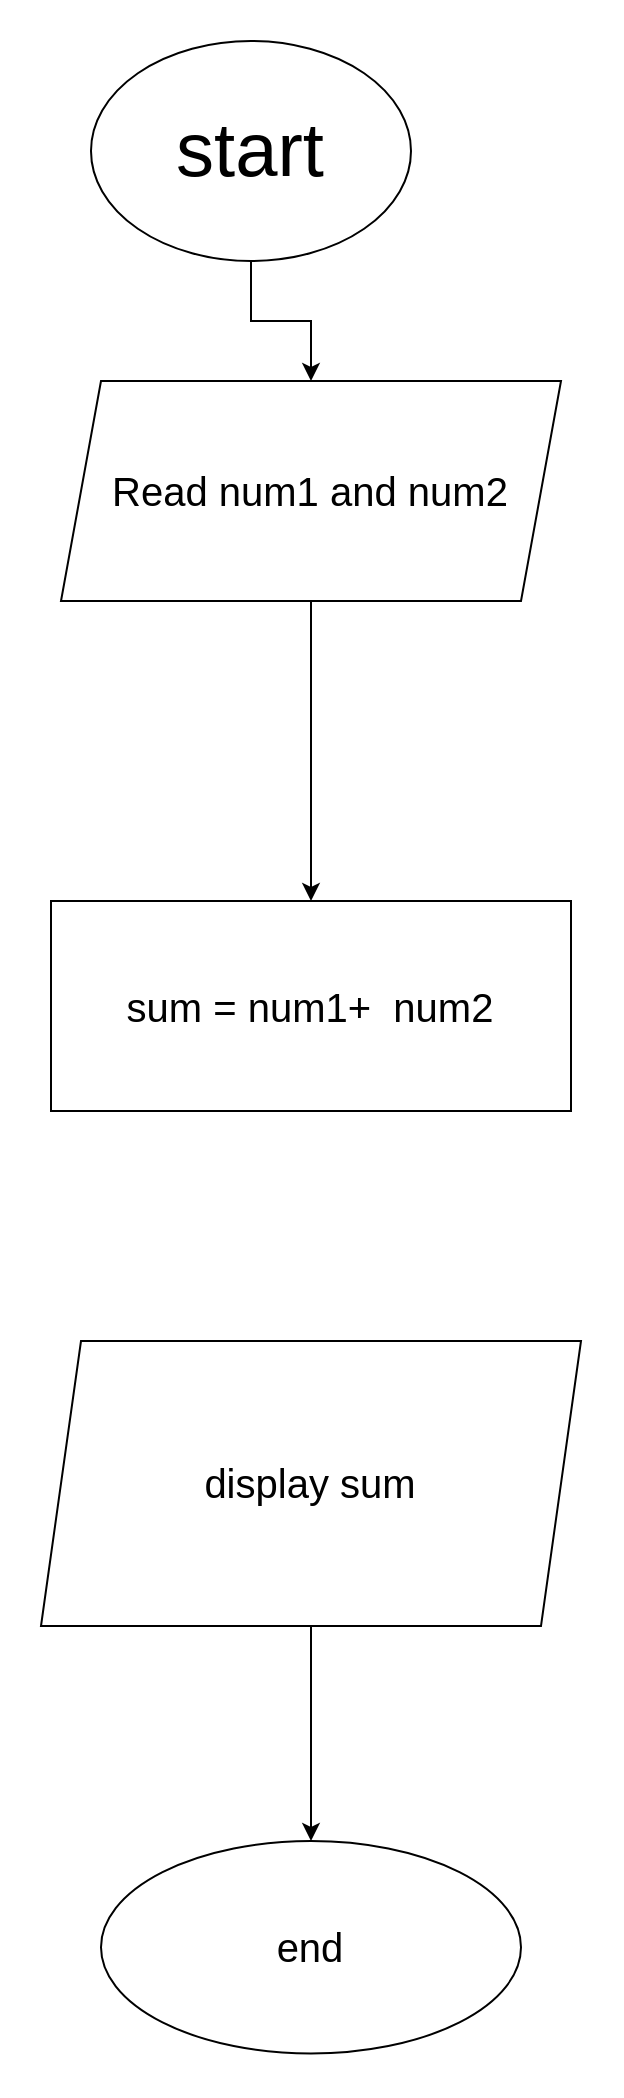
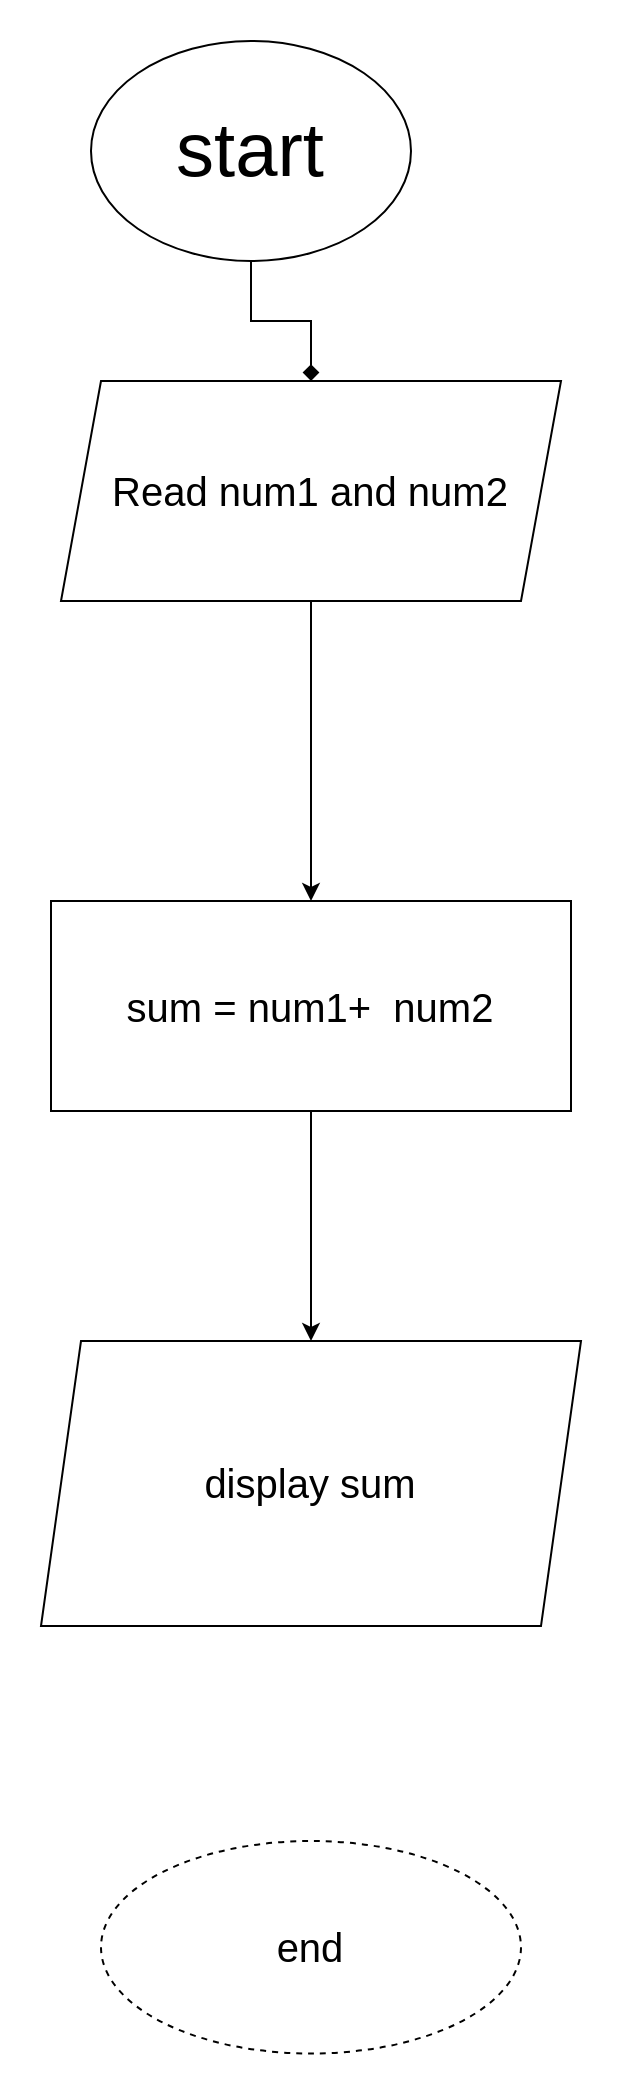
edge "start" -> "Read num1 and num2": arrowhead classic -> diamond
edge "sum = num1+ num2" -> "display sum": added
edge "display sum" -> "end": removed
node "end": style solid -> dashed
